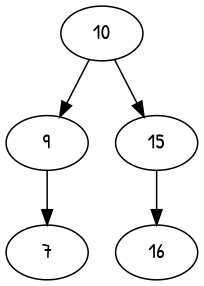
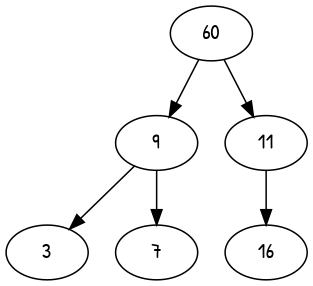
node "10": label "10" -> "60"
node "15": label "15" -> "11"
node "3": added
